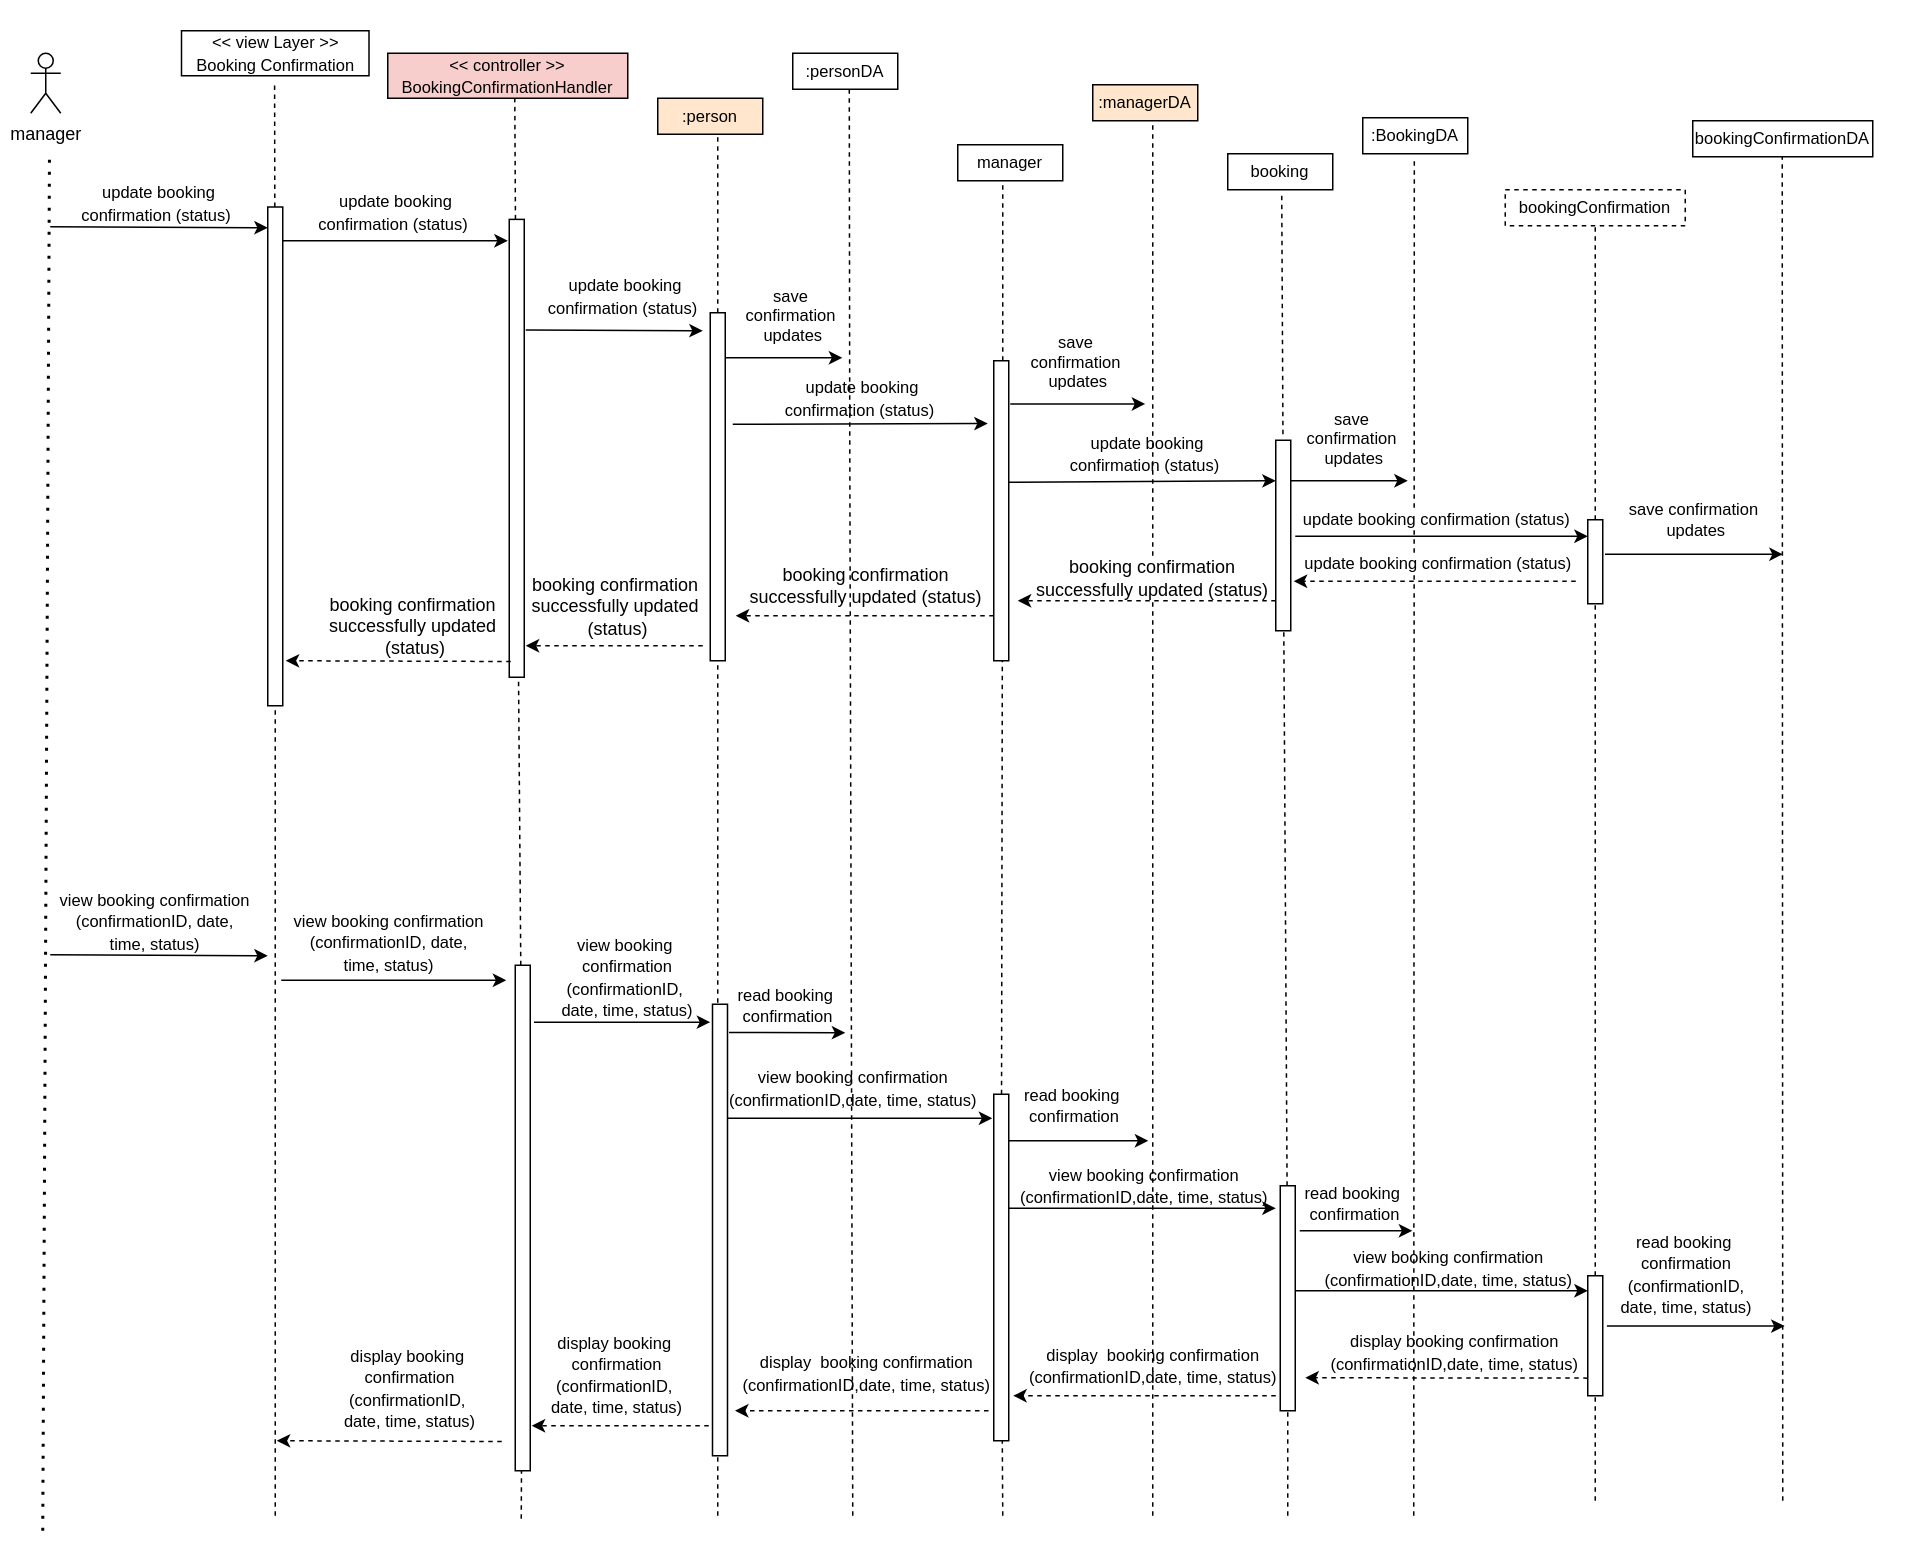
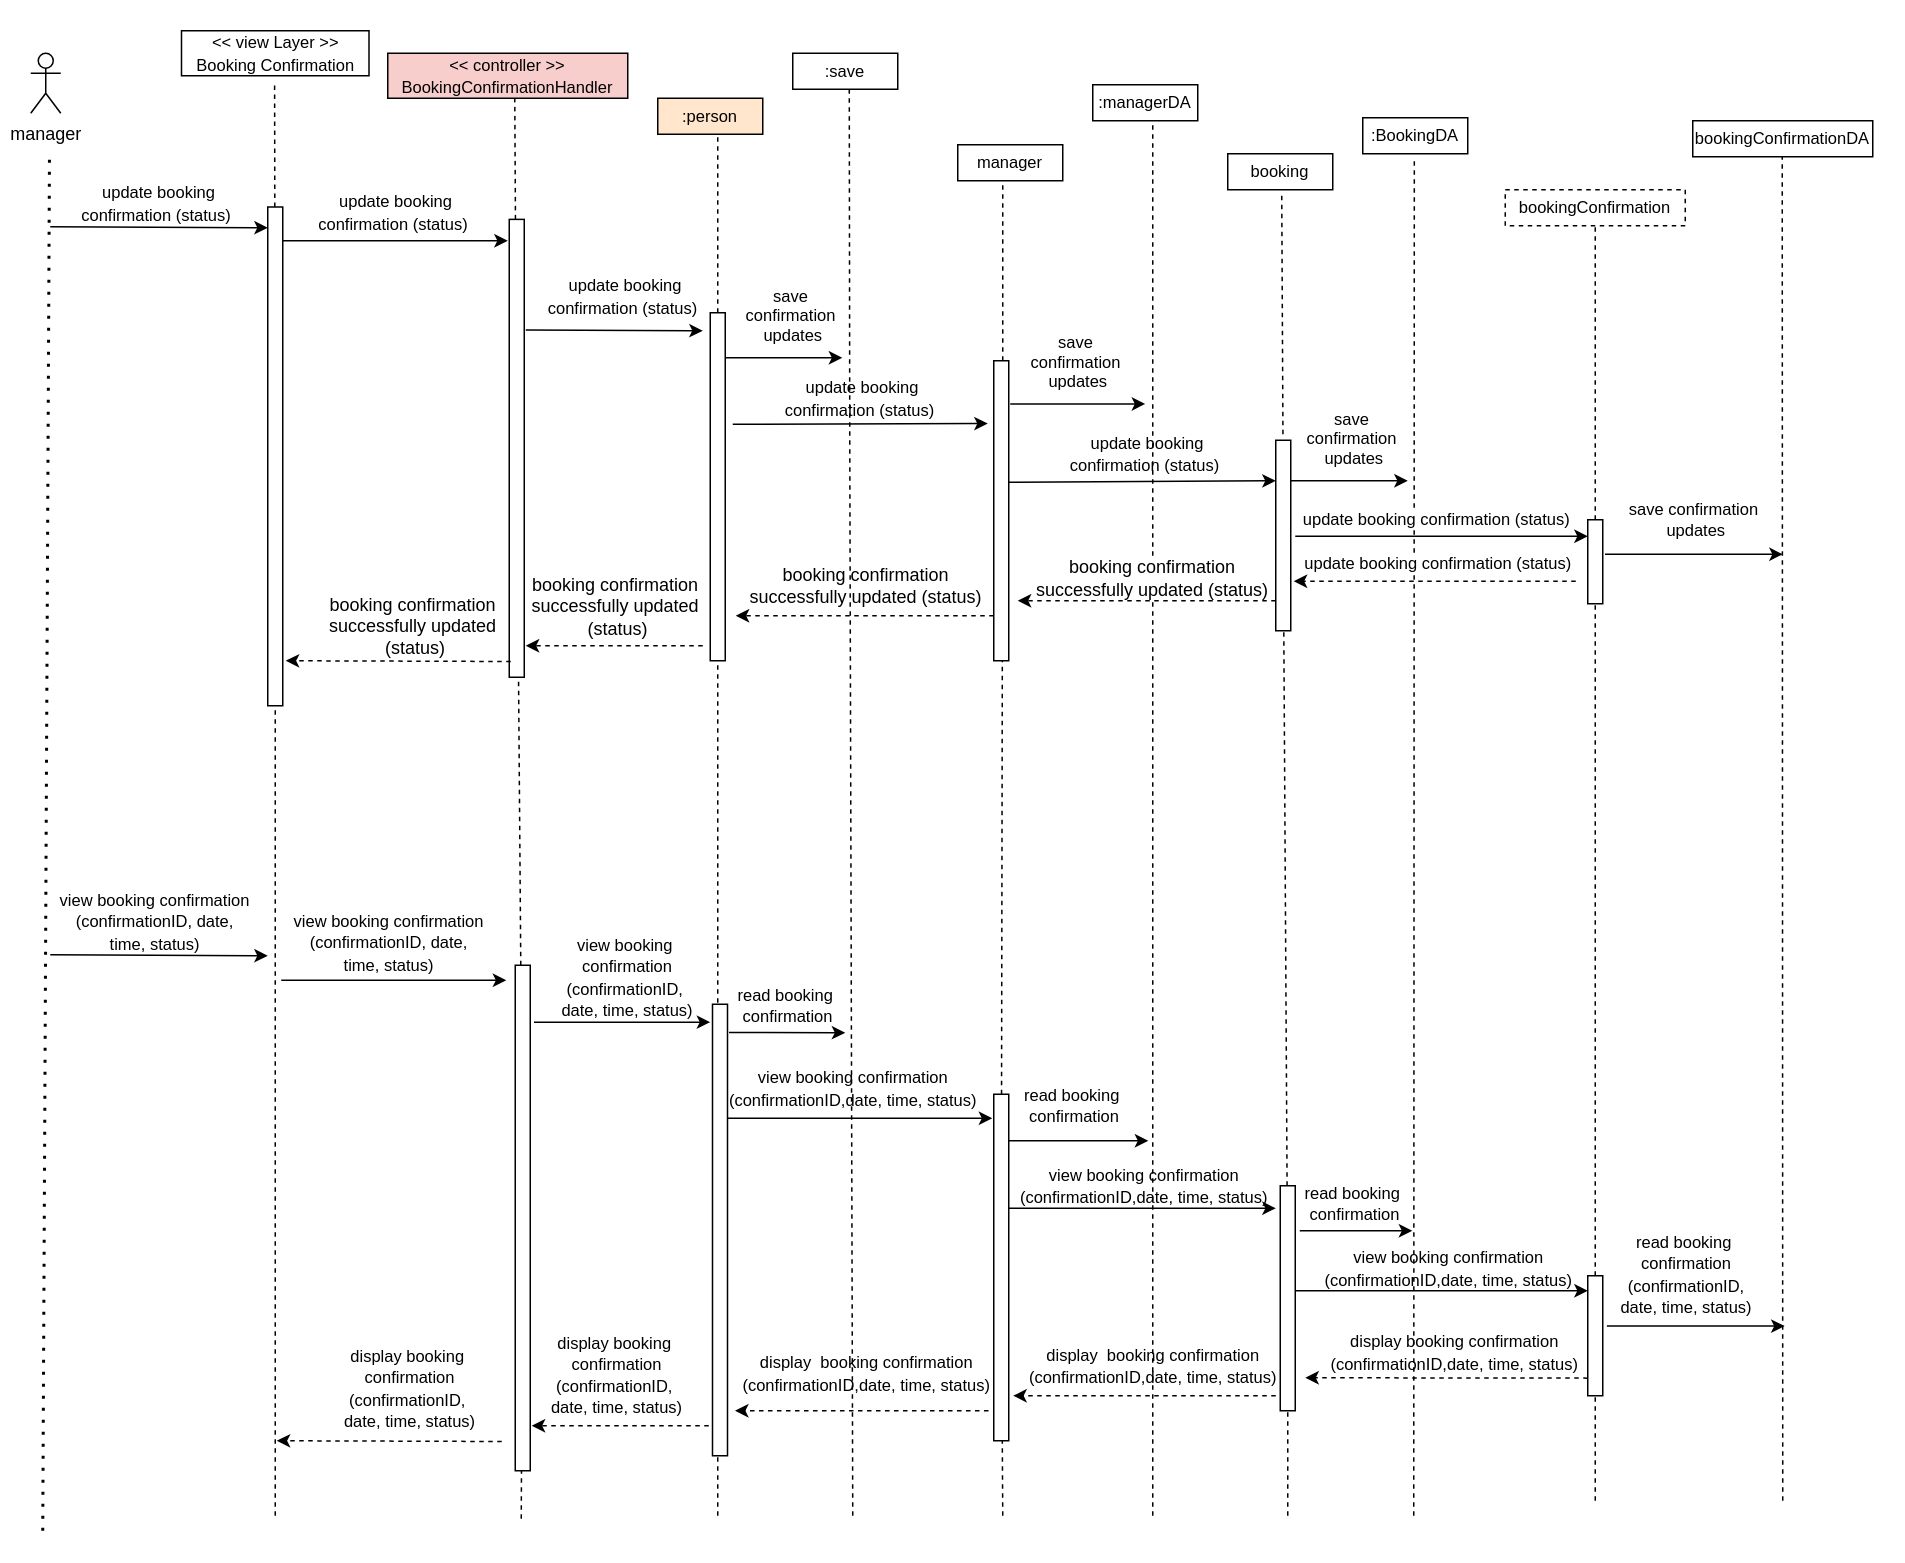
node ":personDA": label ":personDA" -> ":save"
node ":managerDA": fillcolor #ffe6cc -> #ffffff
